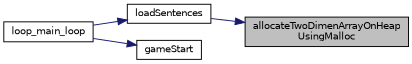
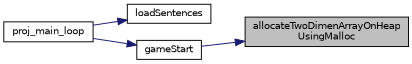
edge "loadSentences" -> "allocateTwoDimenArrayOnHeap UsingMalloc": now "gameStart" -> "allocateTwoDimenArrayOnHeap UsingMalloc"
node "loop_main_loop": label "loop_main_loop" -> "proj_main_loop"
